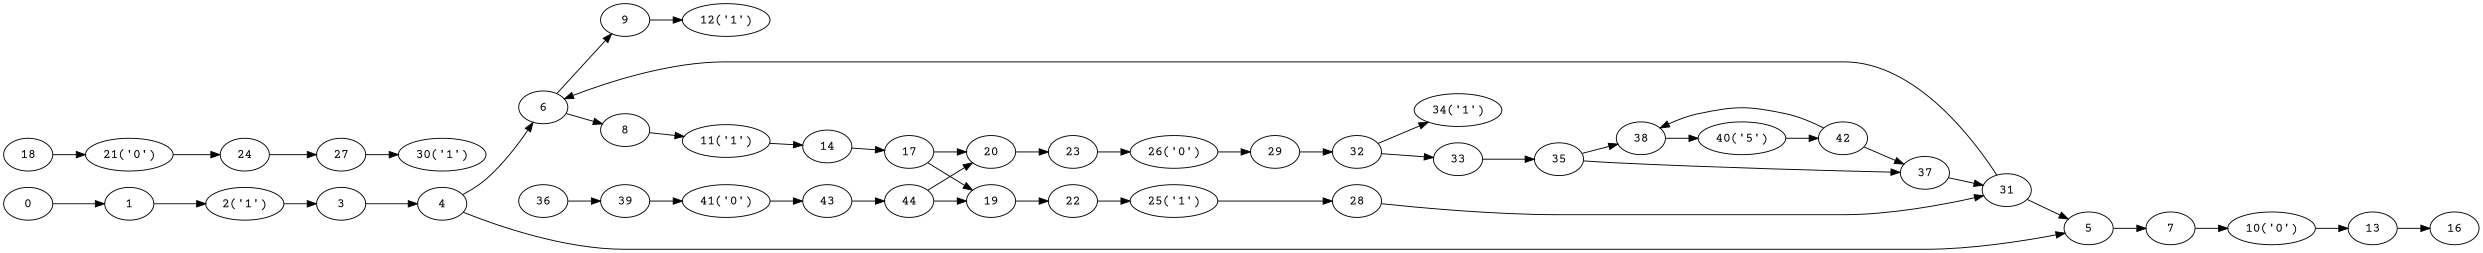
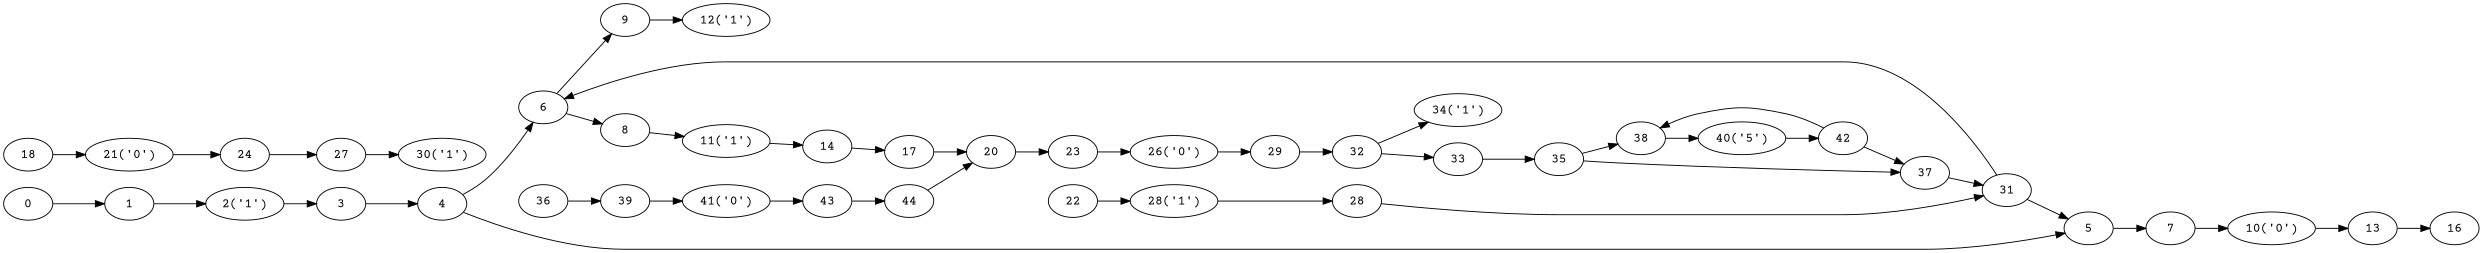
node "19": removed
node "25('1')": label "25('1')" -> "28('1')"
